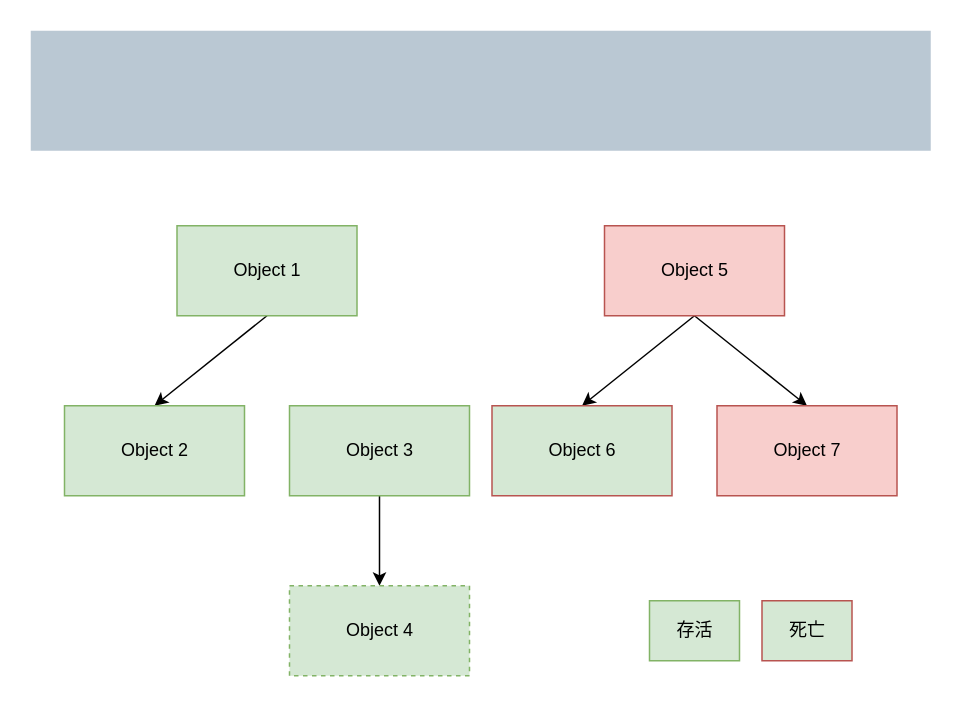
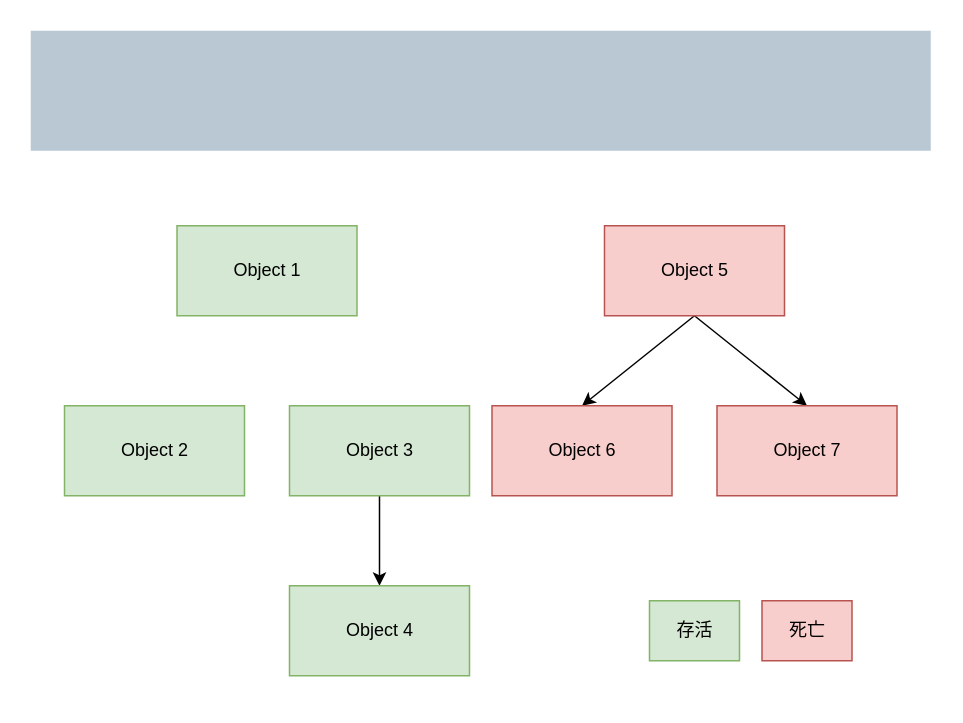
edge "Object 1" -> "Object 2": removed
node "Object 6": fillcolor #d5e8d4 -> #f8cecc
node "Object 4": style dashed -> solid
node "死亡": fillcolor #d5e8d4 -> #f8cecc
